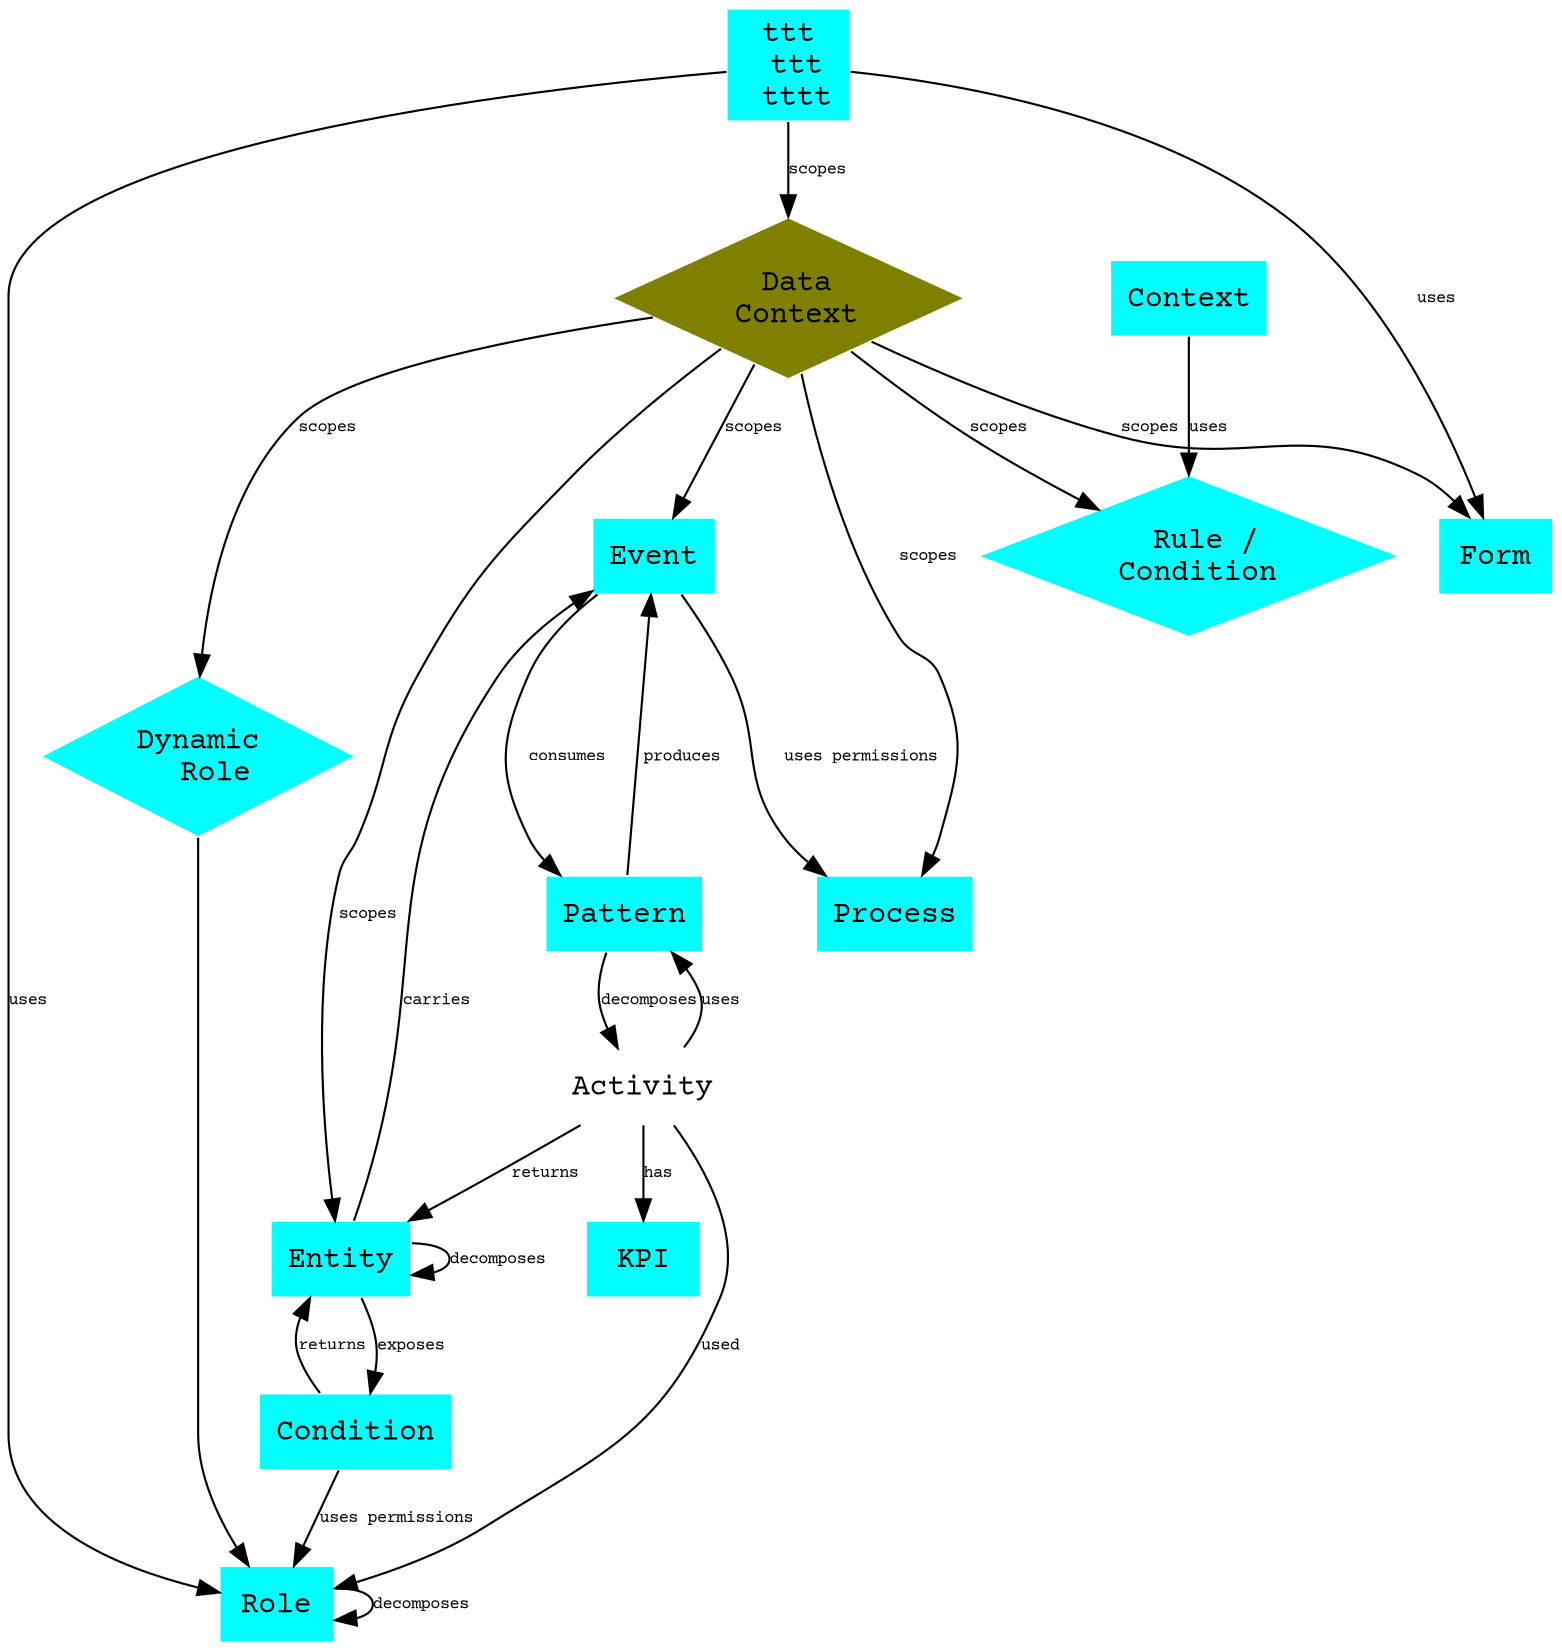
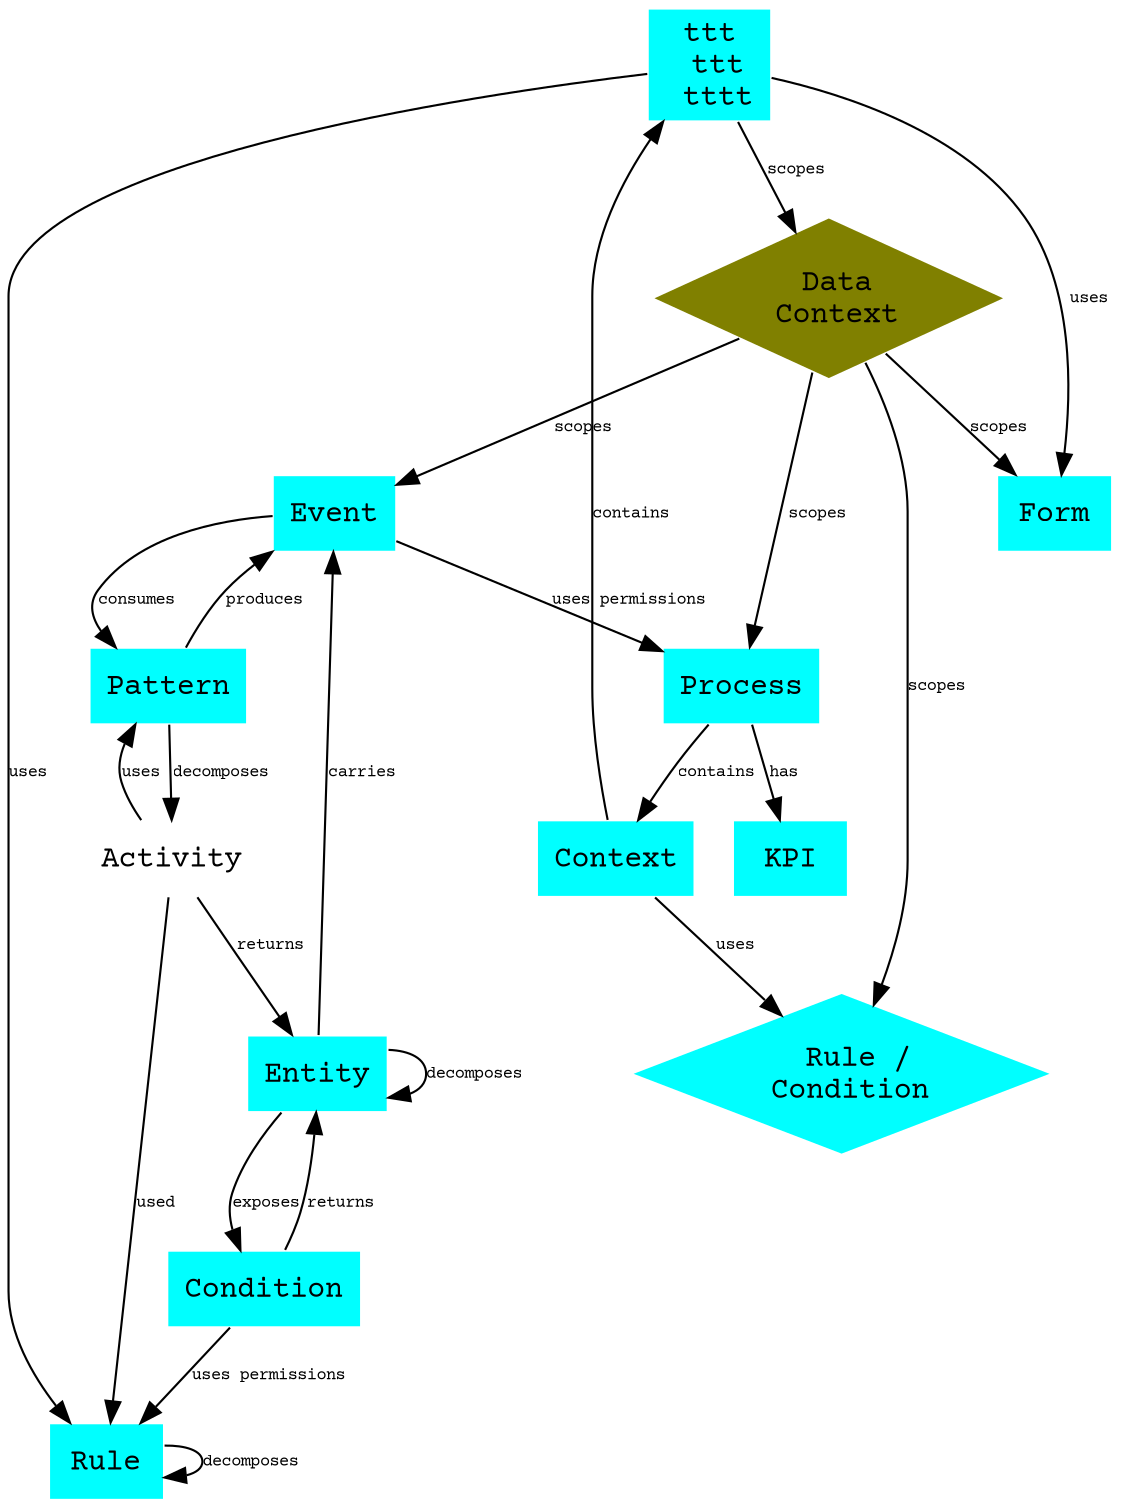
edge "Context" -> "ttt ttt tttt": added, label "contains"
edge "Data Context" -> "Entity": removed, label "scopes"
node "Dynamic Role": removed
edge "Process" -> "Context": added, label "contains"
edge "Activity" -> "KPI": now "Process" -> "KPI"
node "Role": label "Role" -> "Rule"
